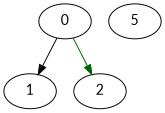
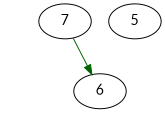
node "0": label "0" -> "7"
node "1": removed
node "2": label "2" -> "6"
